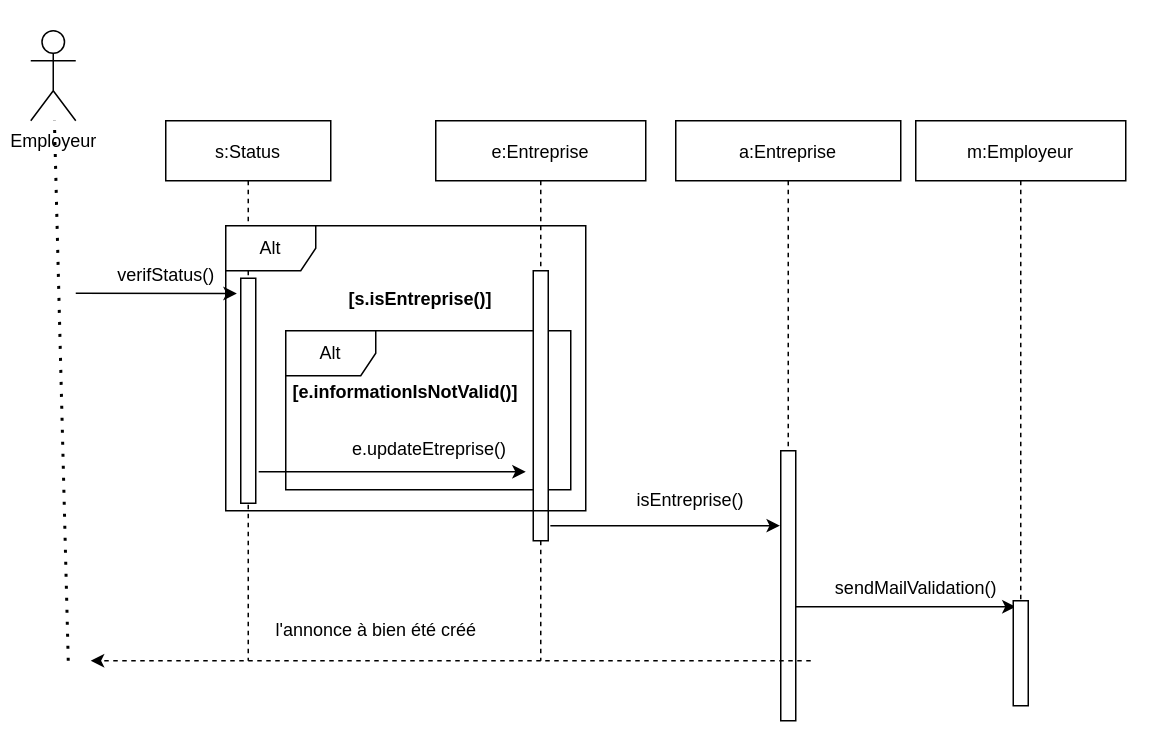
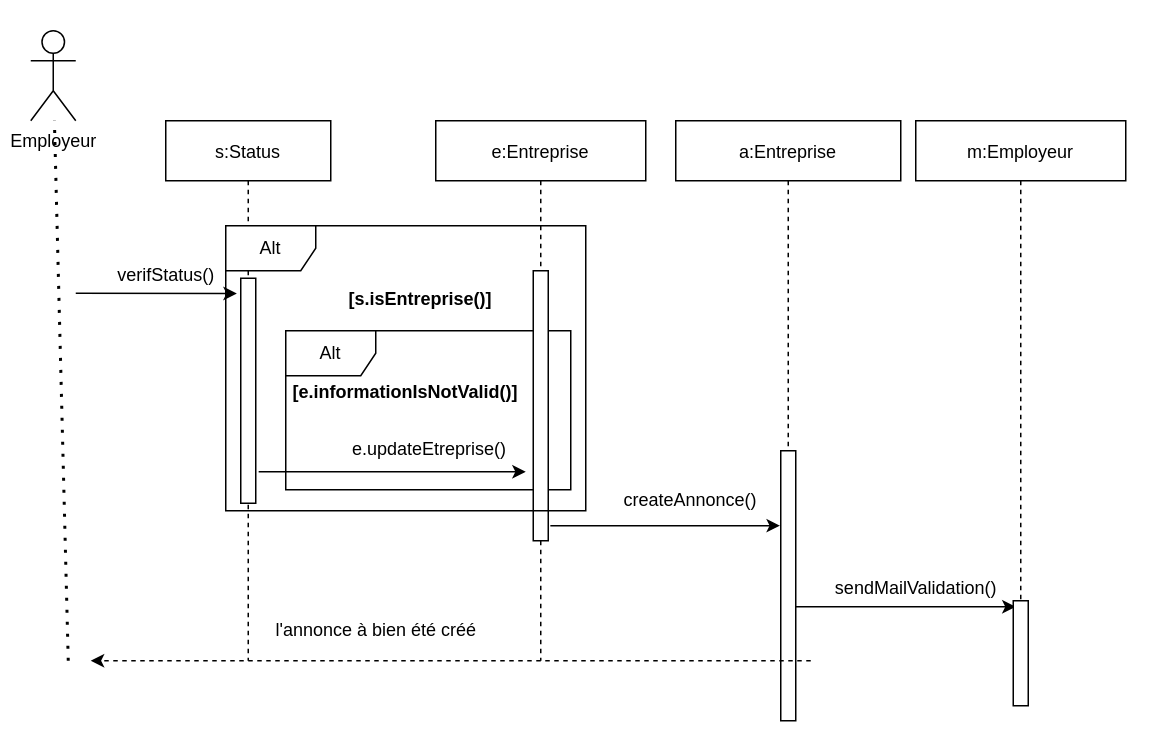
node "isEntreprise()": label "isEntreprise()" -> "createAnnonce()"
